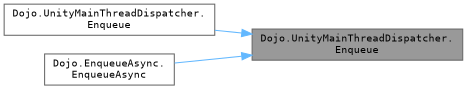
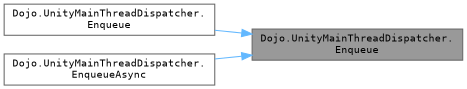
node "Dojo.EnqueueAsync. EnqueueAsync": label "Dojo.EnqueueAsync. EnqueueAsync" -> "Dojo.UnityMainThreadDispatcher. EnqueueAsync"
